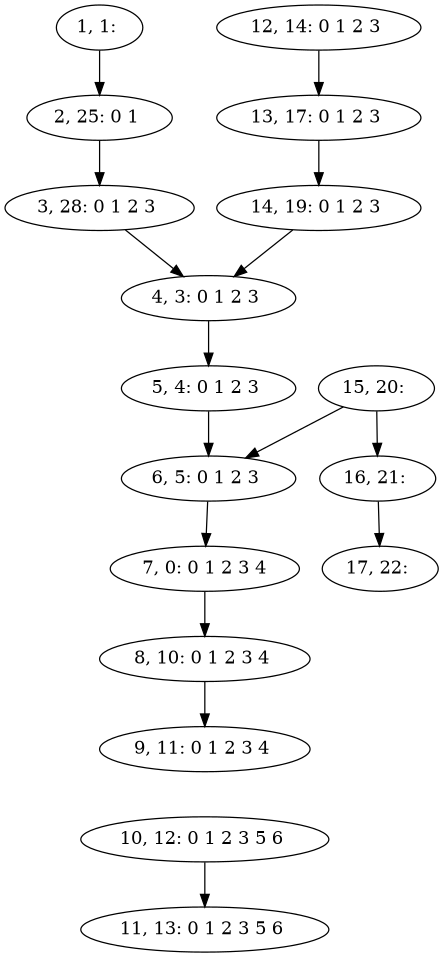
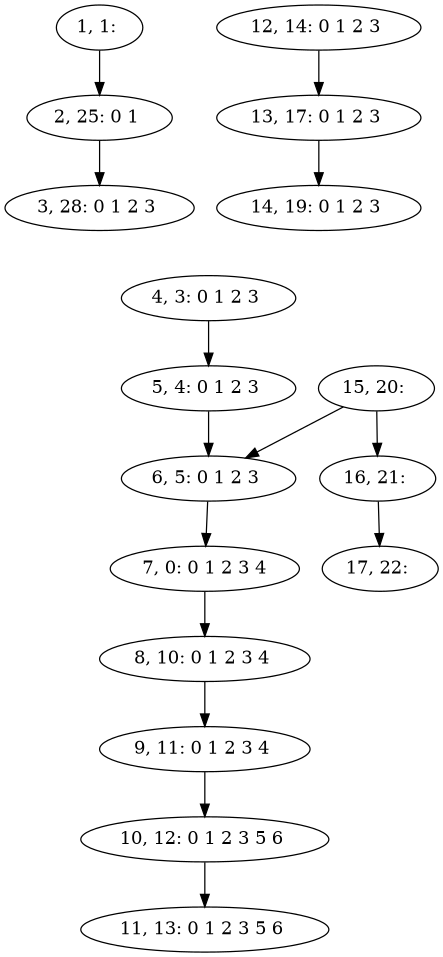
edge "3, 28: 0 1 2 3" -> "4, 3: 0 1 2 3": removed
edge "14, 19: 0 1 2 3" -> "4, 3: 0 1 2 3": removed
edge "9, 11: 0 1 2 3 4" -> "10, 12: 0 1 2 3 5 6": added
